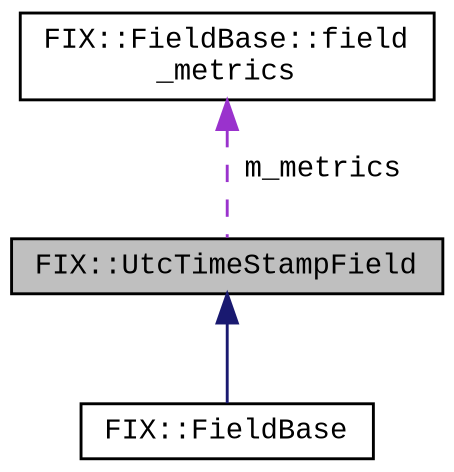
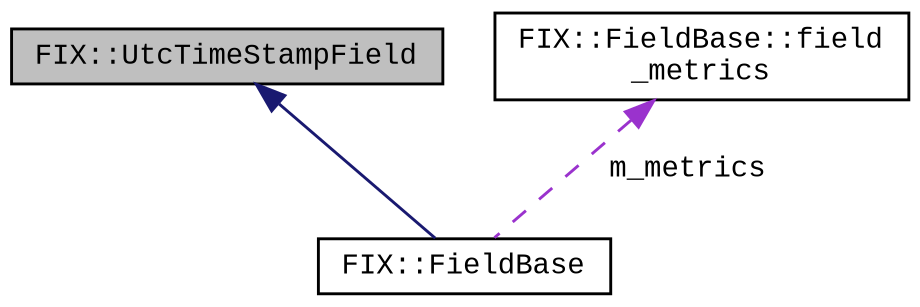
edge "FIX::UtcTimeStampField" -> "FIX::FieldBase::field _metrics": now "FIX::FieldBase" -> "FIX::FieldBase::field _metrics"
